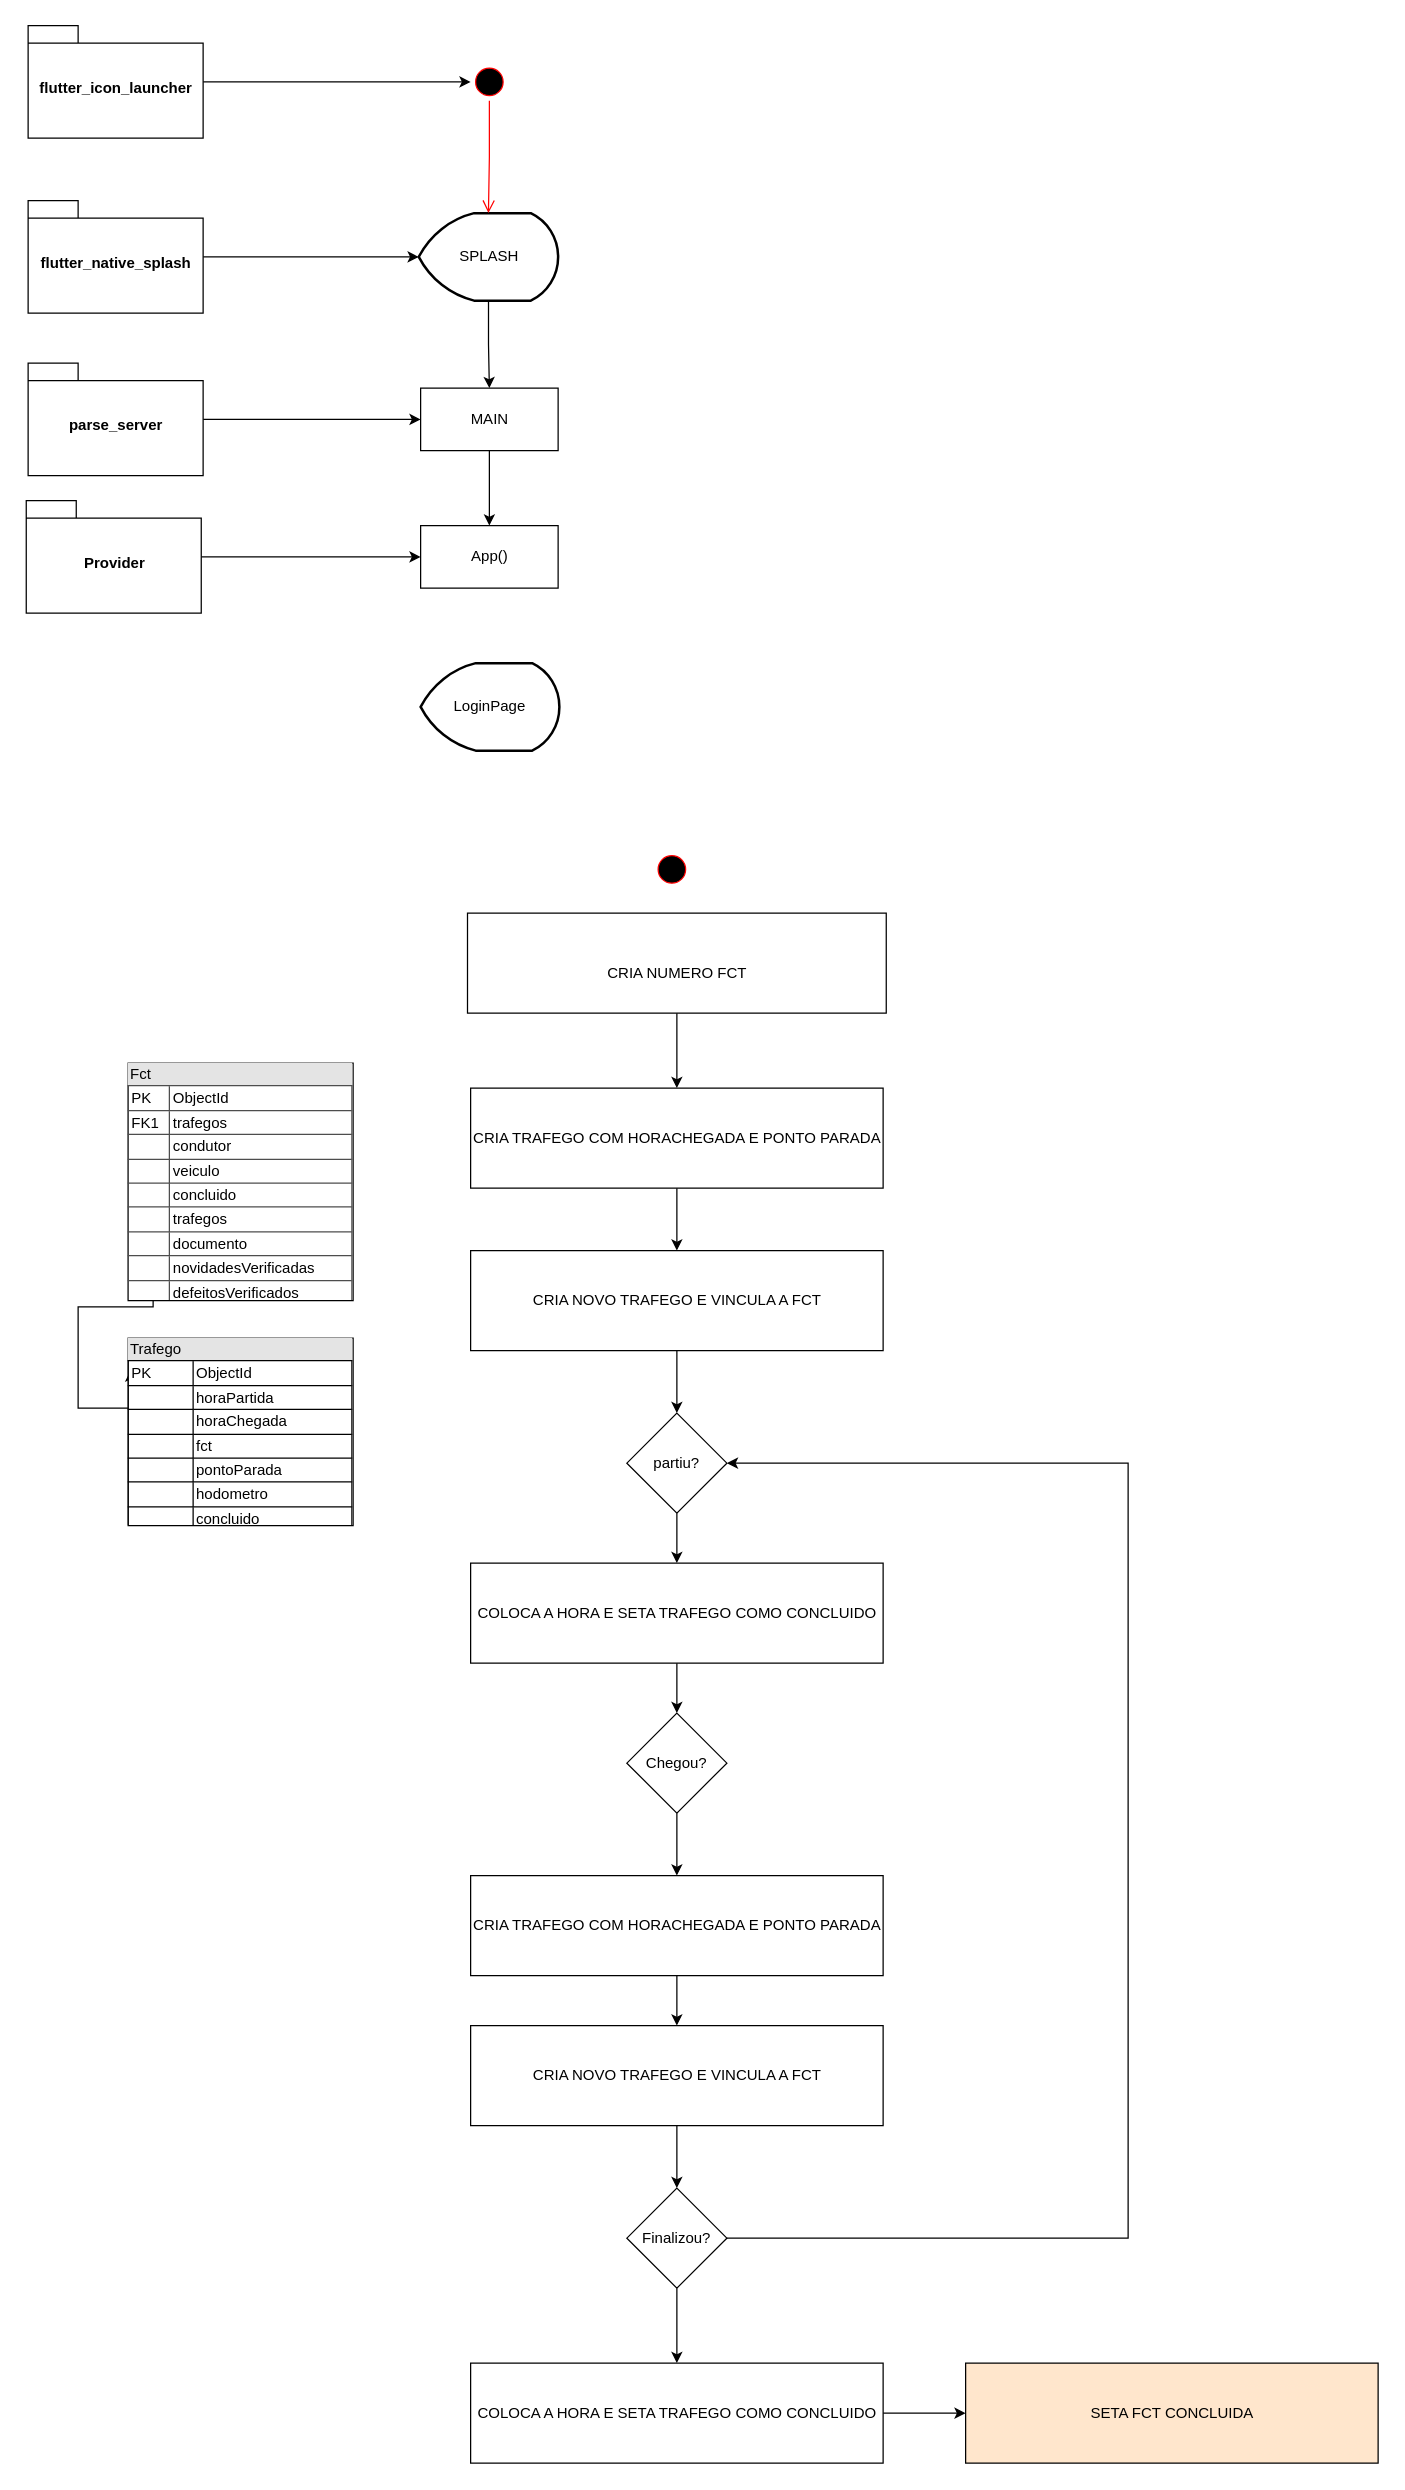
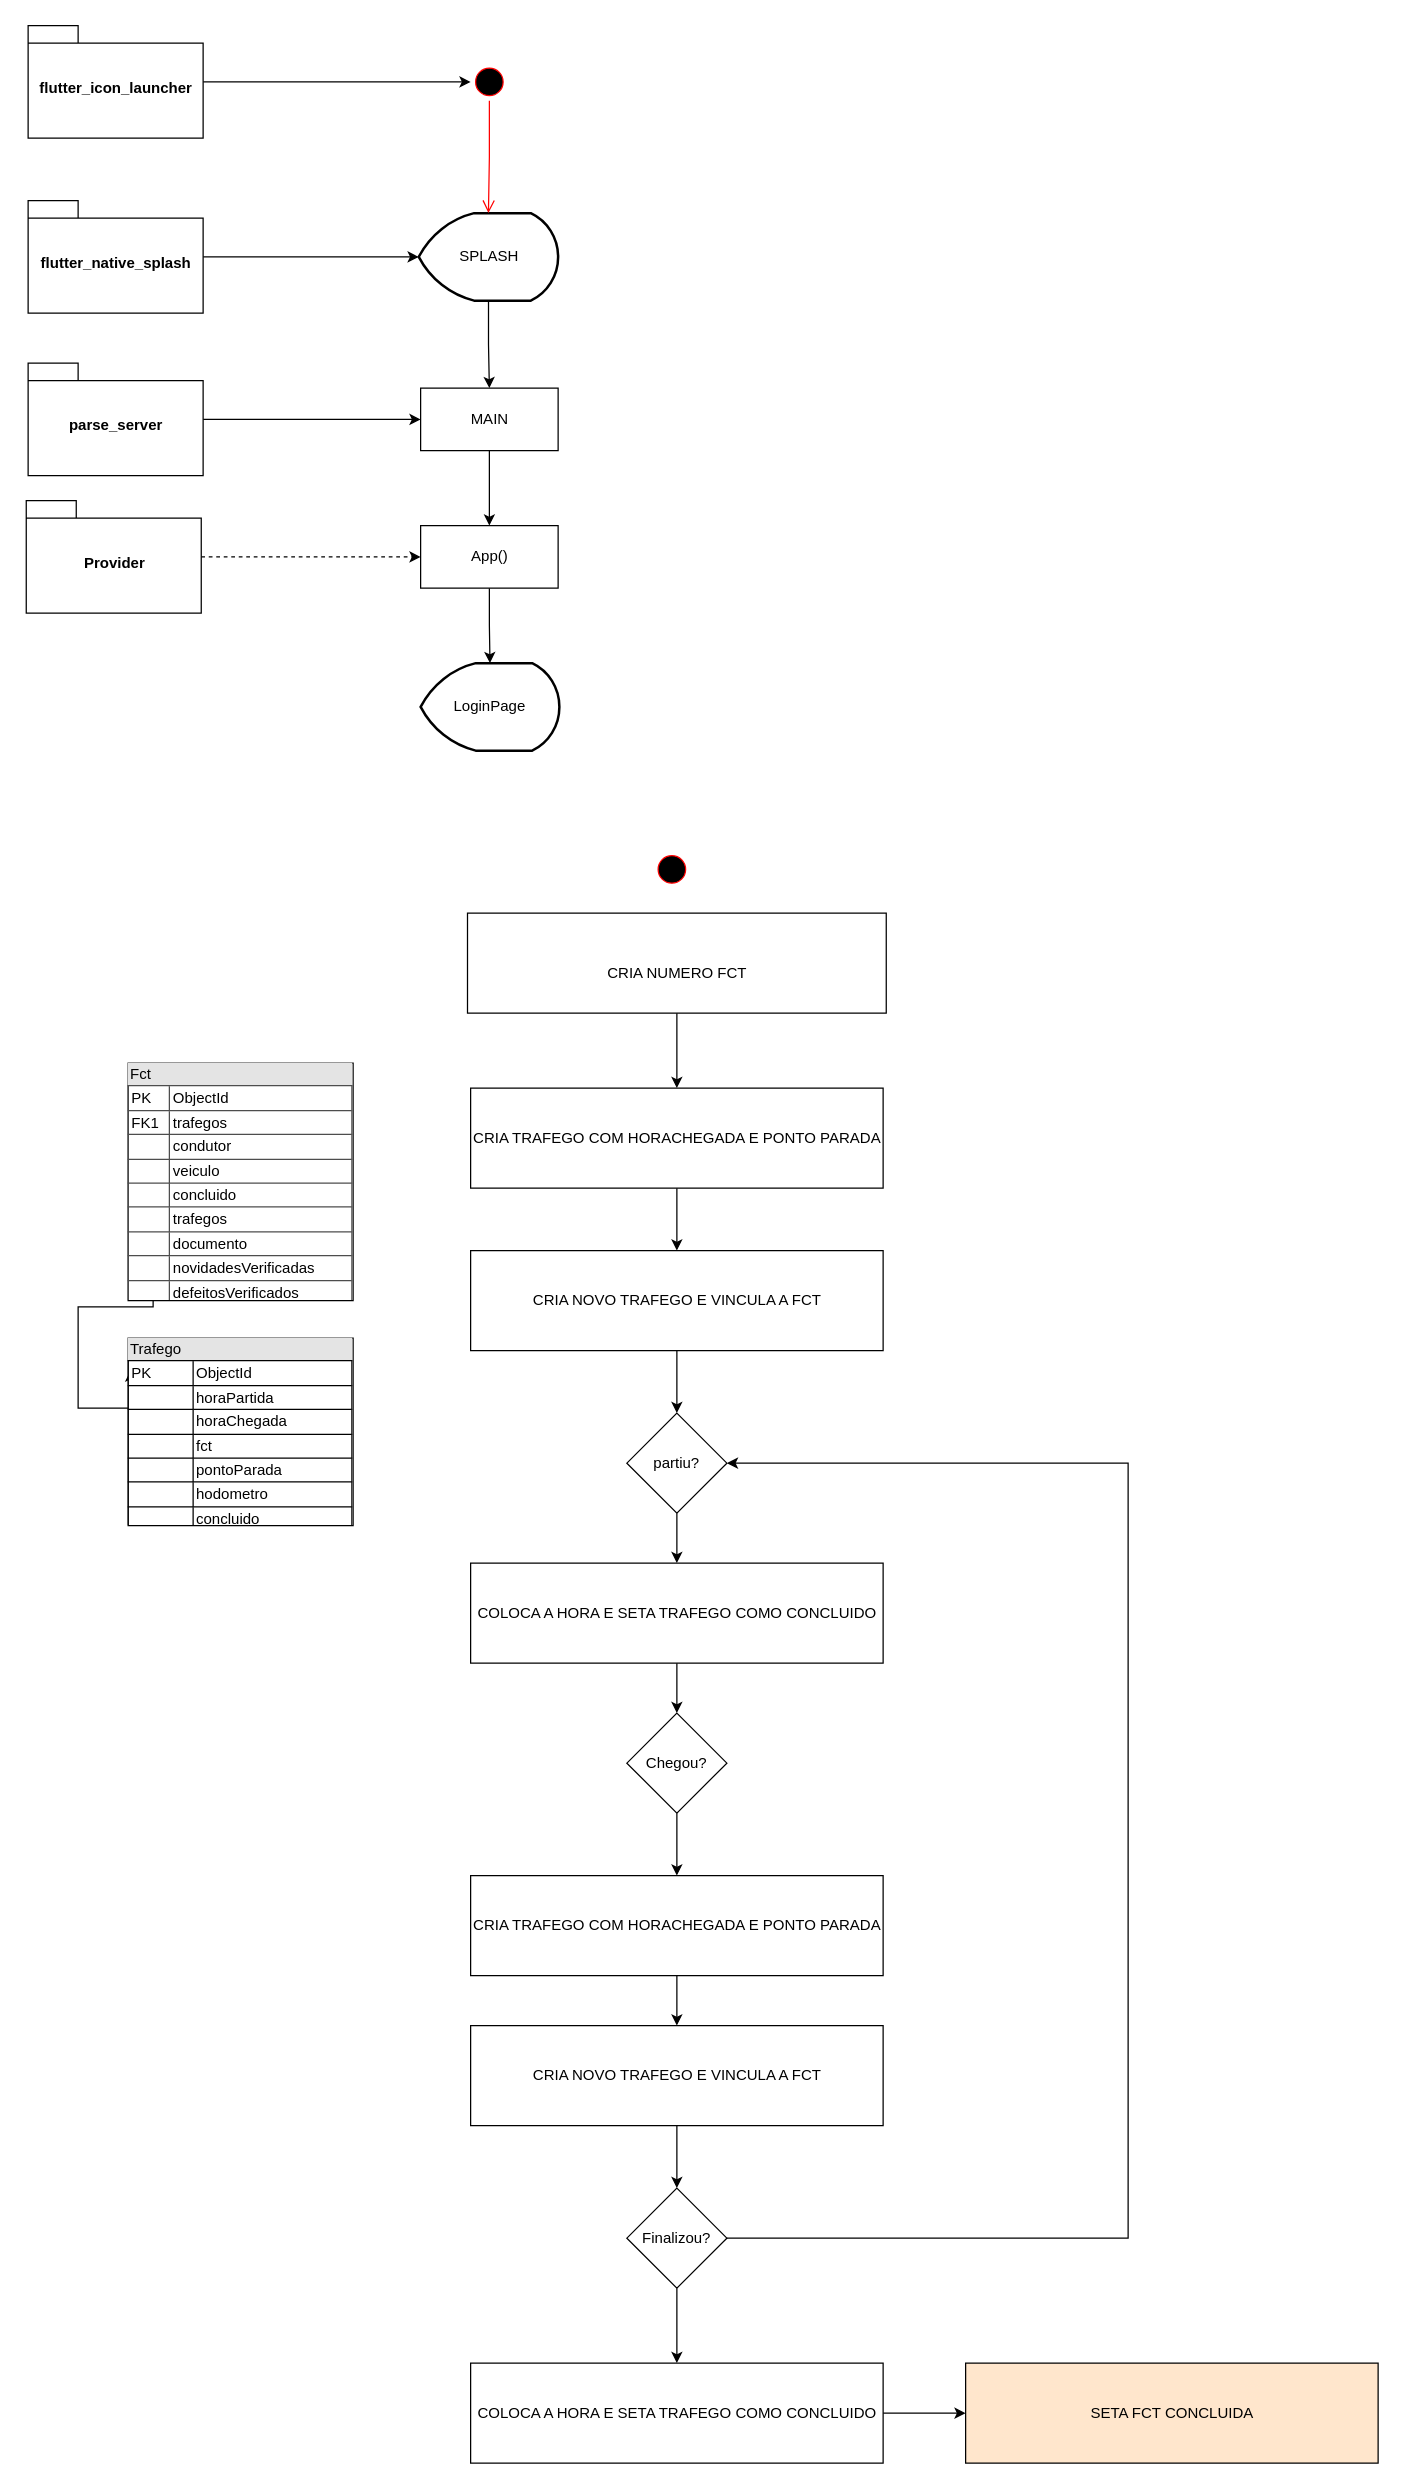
edge "Provider" -> "App()": style solid -> dashed
edge "App()" -> "LoginPage": added
